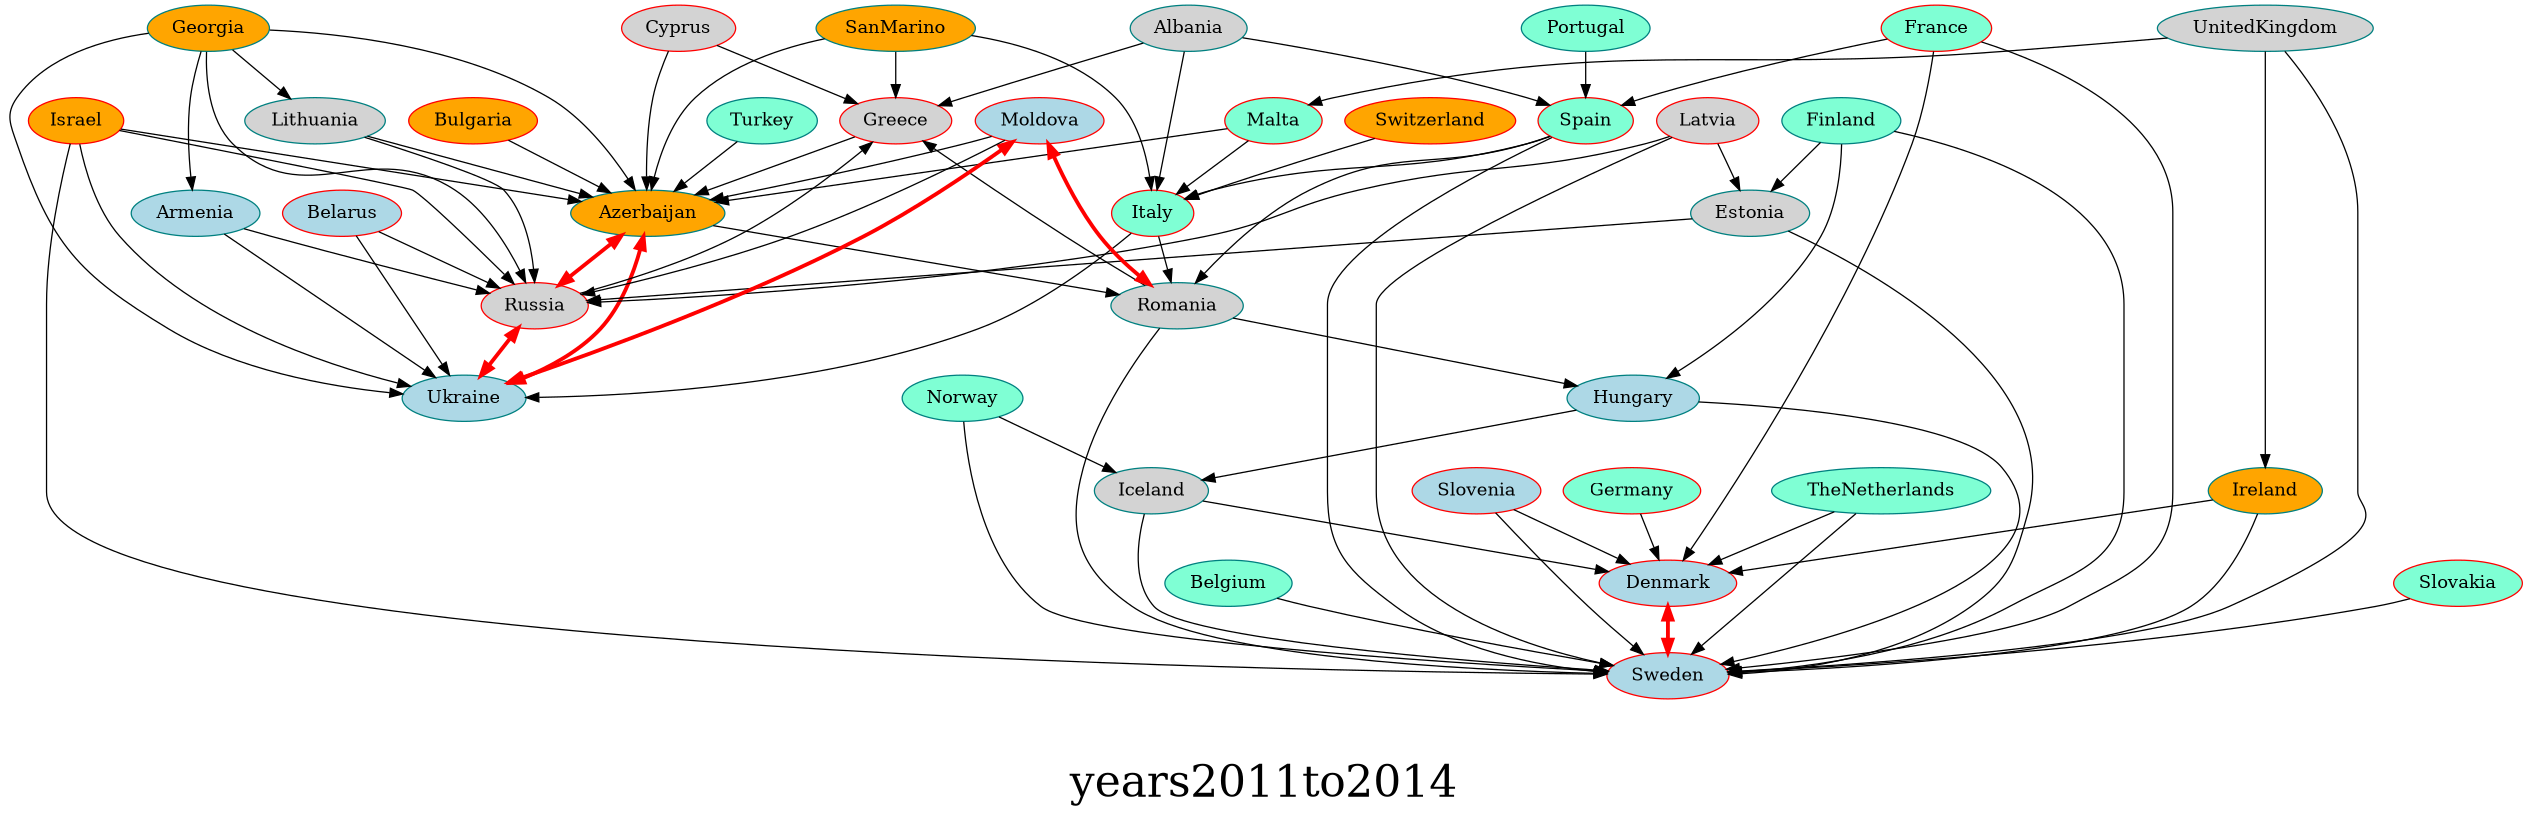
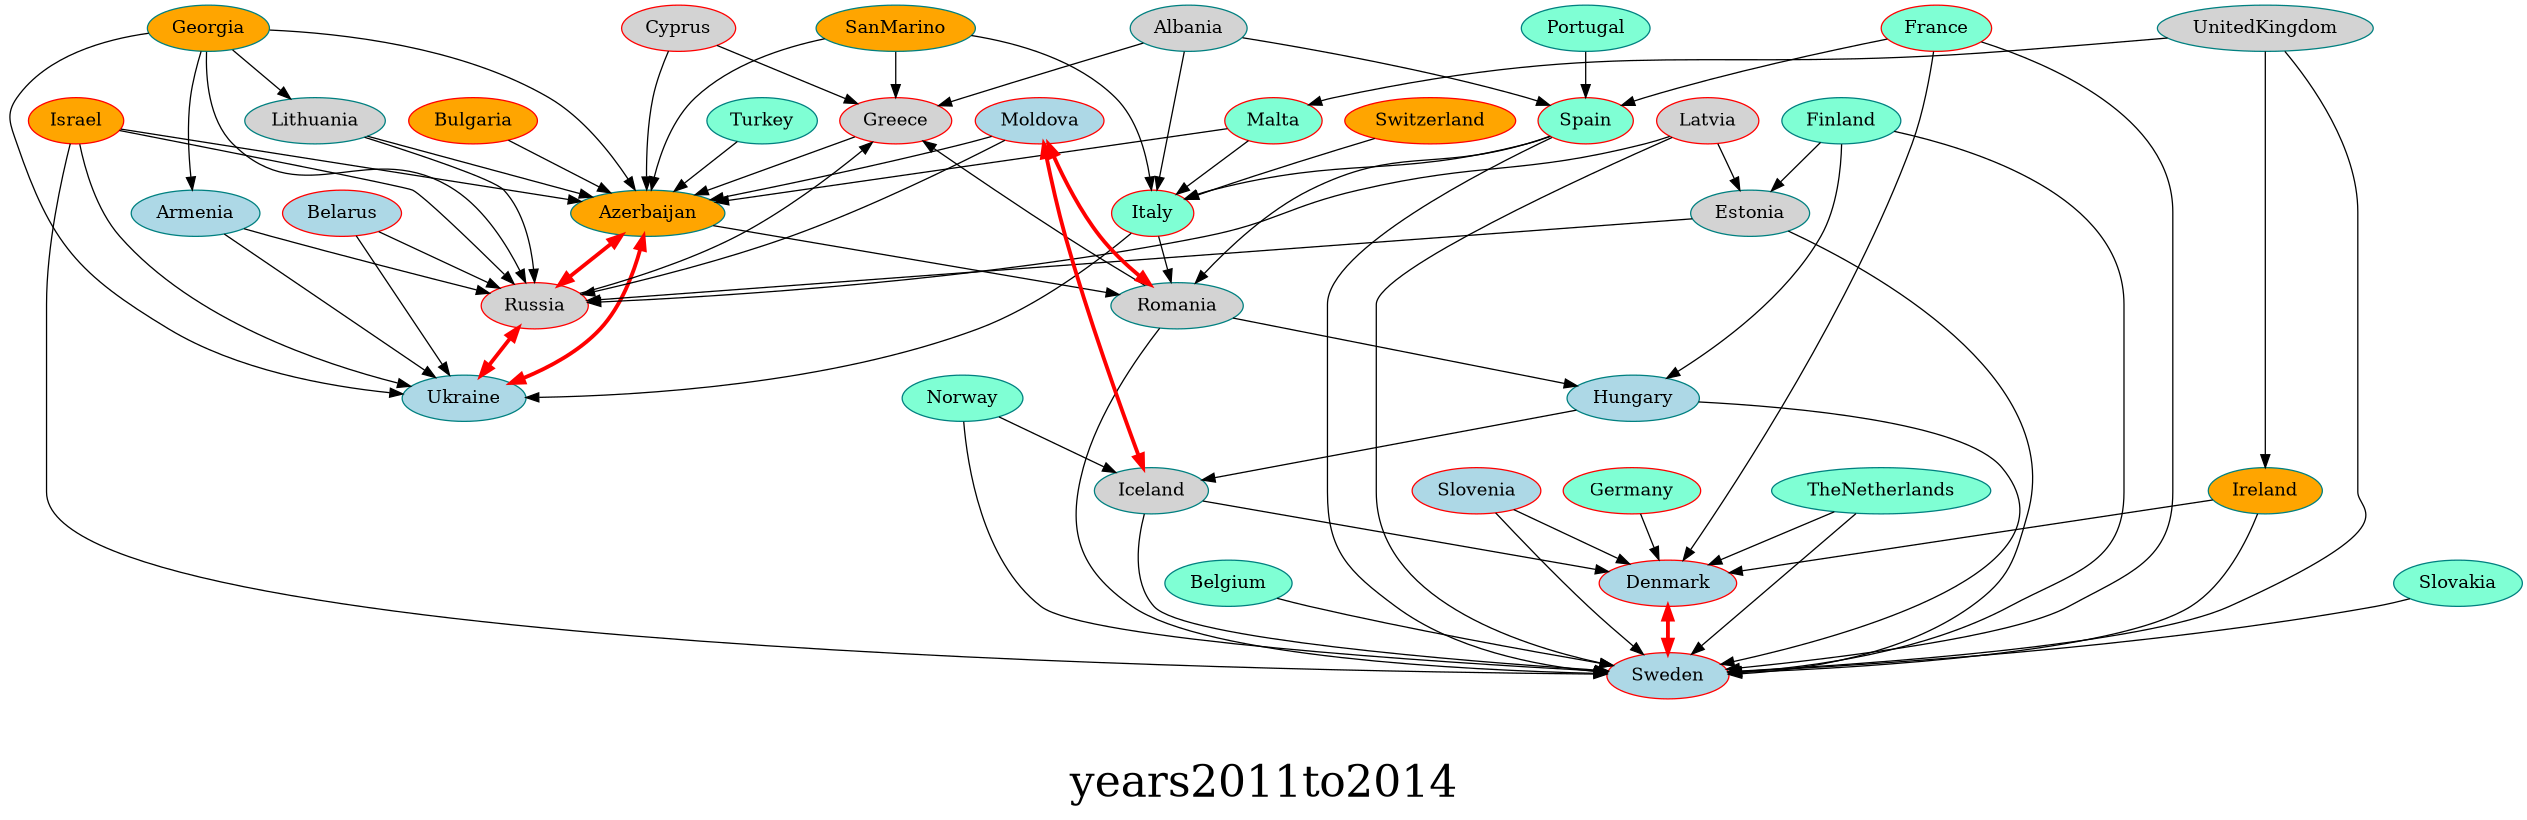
edge "Moldova" -- "Ukraine": now "Moldova" -- "Iceland"
node "Slovakia": color red -> teal
